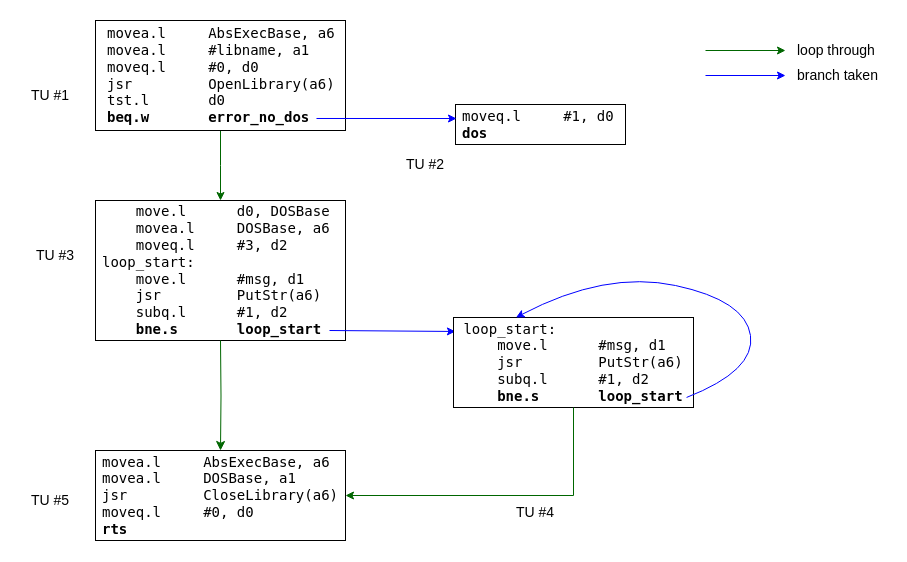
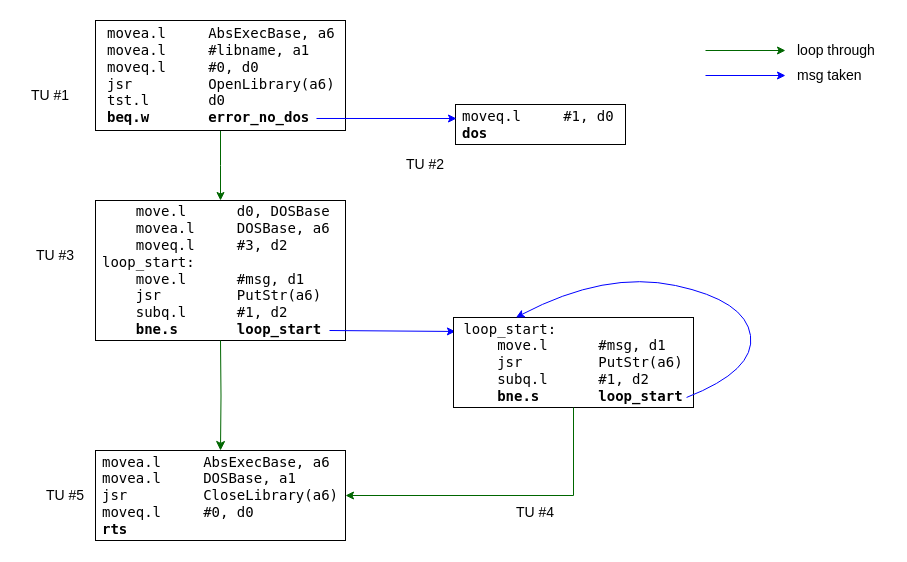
node "branch taken": label "branch taken" -> "msg taken"
node "TU #5": moved (51, 501) -> (66, 496)
